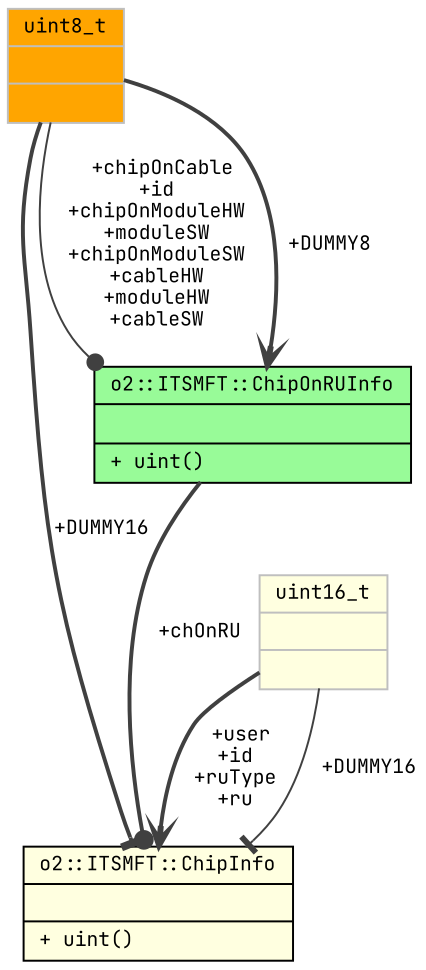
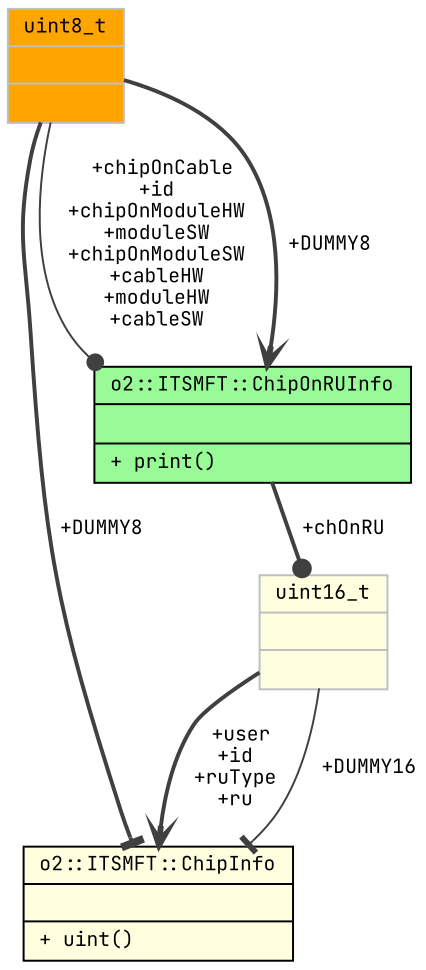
node "o2::ITSMFT::ChipOnRUInfo": text "+ uint()" -> "+ print()"
edge "uint8_t" -> "o2::ITSMFT::ChipInfo": label " +DUMMY16" -> " +DUMMY8"
edge "o2::ITSMFT::ChipOnRUInfo" -> "o2::ITSMFT::ChipInfo": now "o2::ITSMFT::ChipOnRUInfo" -> "uint16_t"
